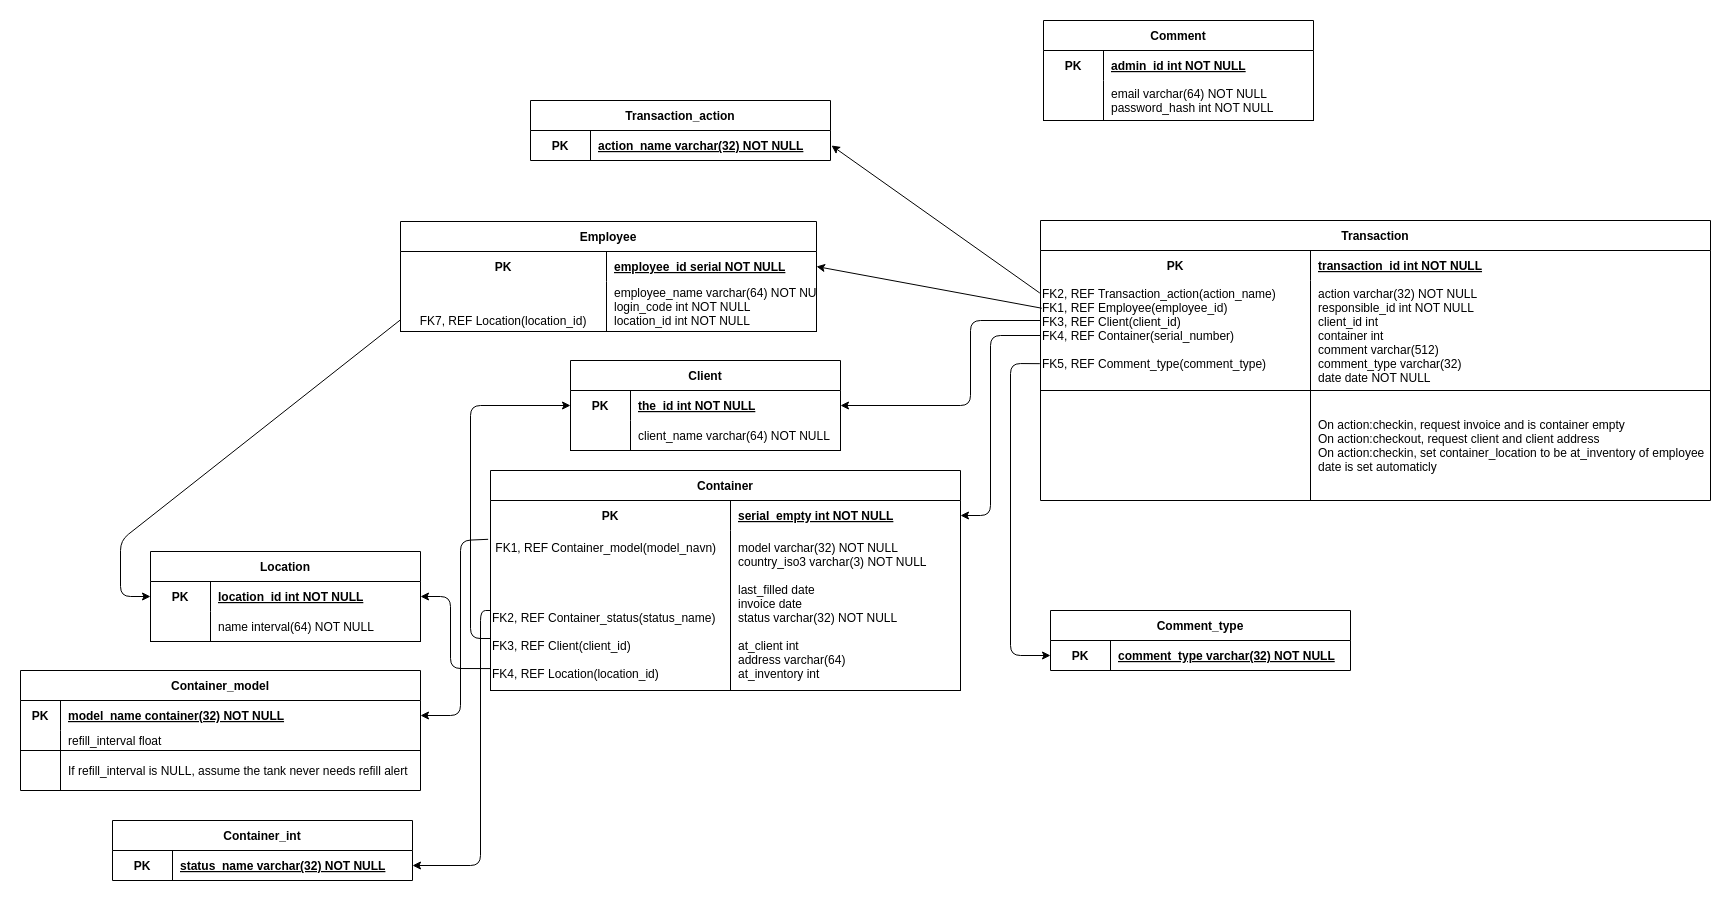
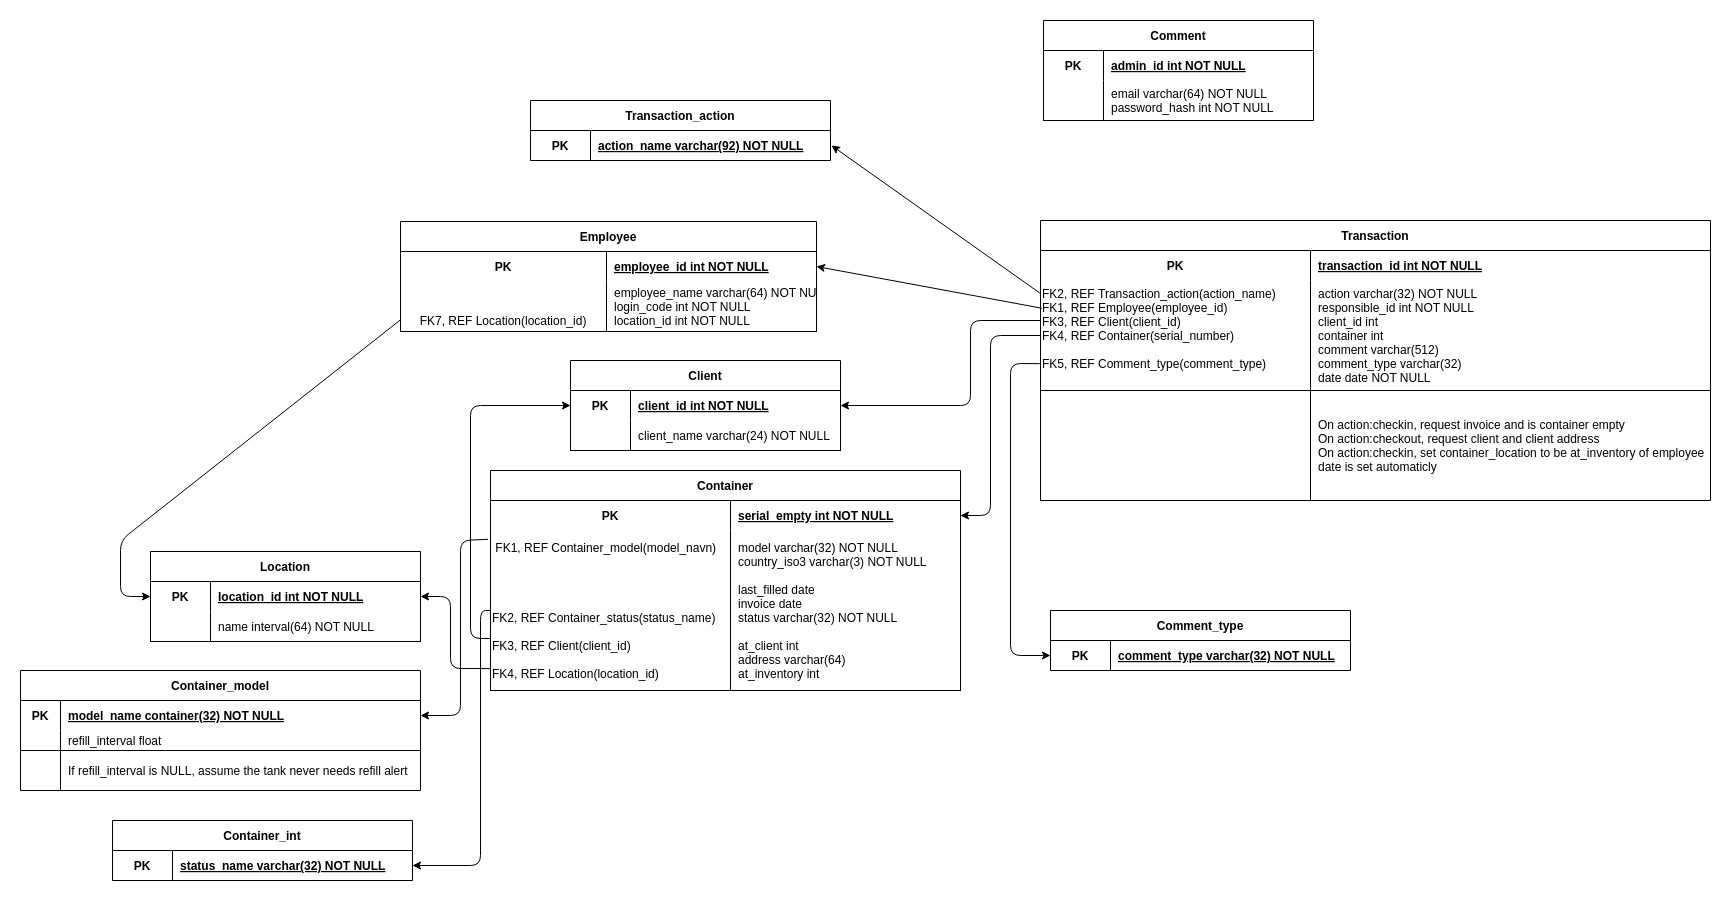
node "action_name varchar(32) NOT NULL": label "action_name varchar(32) NOT NULL" -> "action_name varchar(92) NOT NULL"
node "employee_id serial NOT NULL": label "employee_id serial NOT NULL" -> "employee_id int NOT NULL"
node "the_id int NOT NULL": label "the_id int NOT NULL" -> "client_id int NOT NULL"
node "client_name varchar(64) NOT NULL": label "client_name varchar(64) NOT NULL" -> "client_name varchar(24) NOT NULL"
